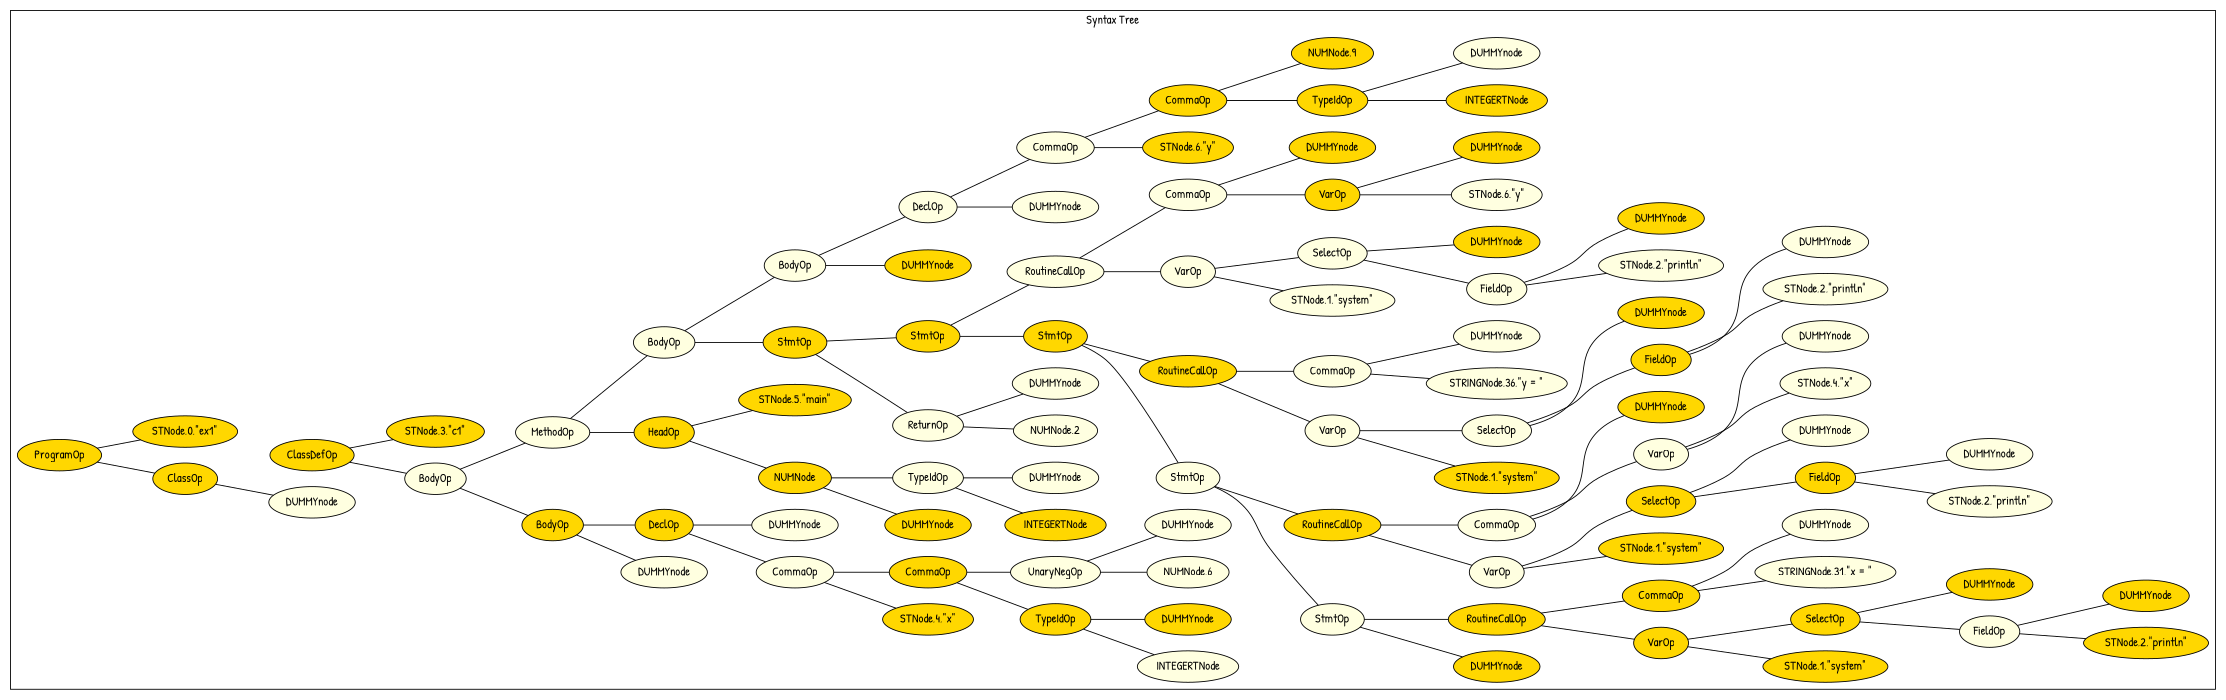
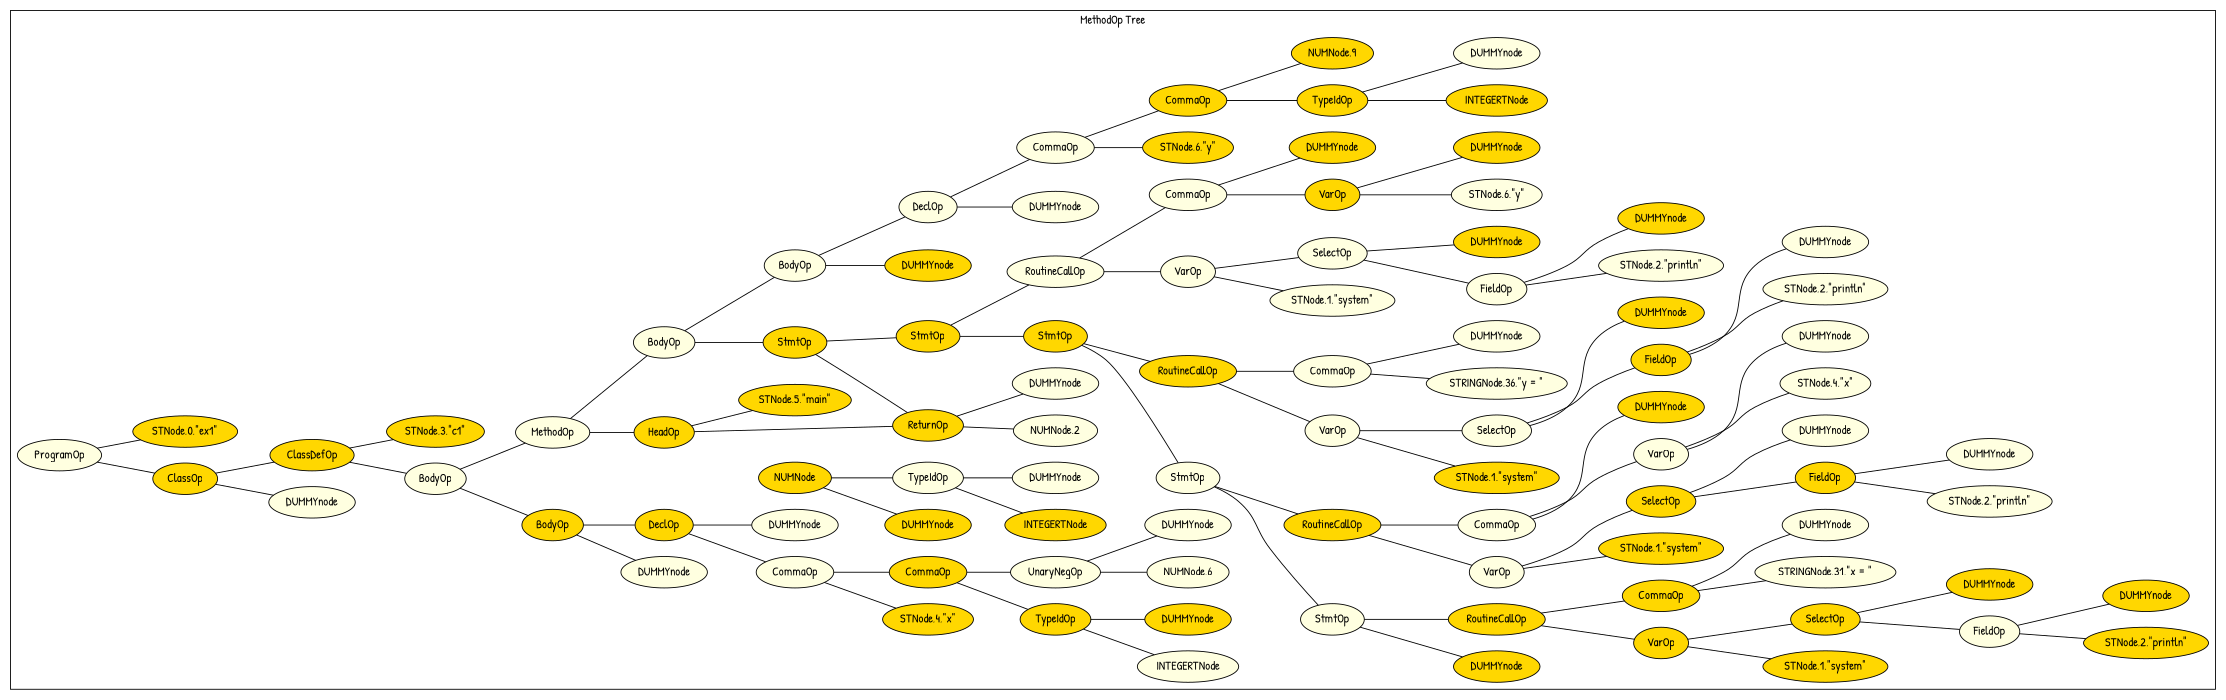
cluster "Syntax Tree": label "Syntax Tree" -> "MethodOp Tree"
node "ReturnOp": fillcolor lightyellow -> gold
node "ProgramOp": fillcolor gold -> lightyellow
edge "HeadOp" -- "NUMNode": now "HeadOp" -- "ReturnOp"
edge "ClassDefOp" -- "ClassOp": added
